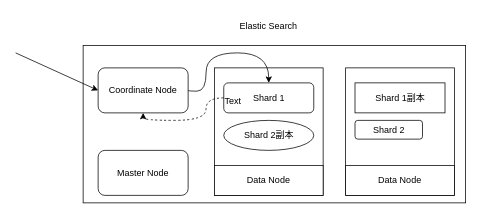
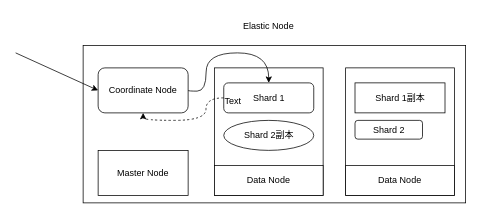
node "Elastic Search": label "Elastic Search" -> "Elastic Node"
node "Master Node": shape rounded rectangle -> rectangle
